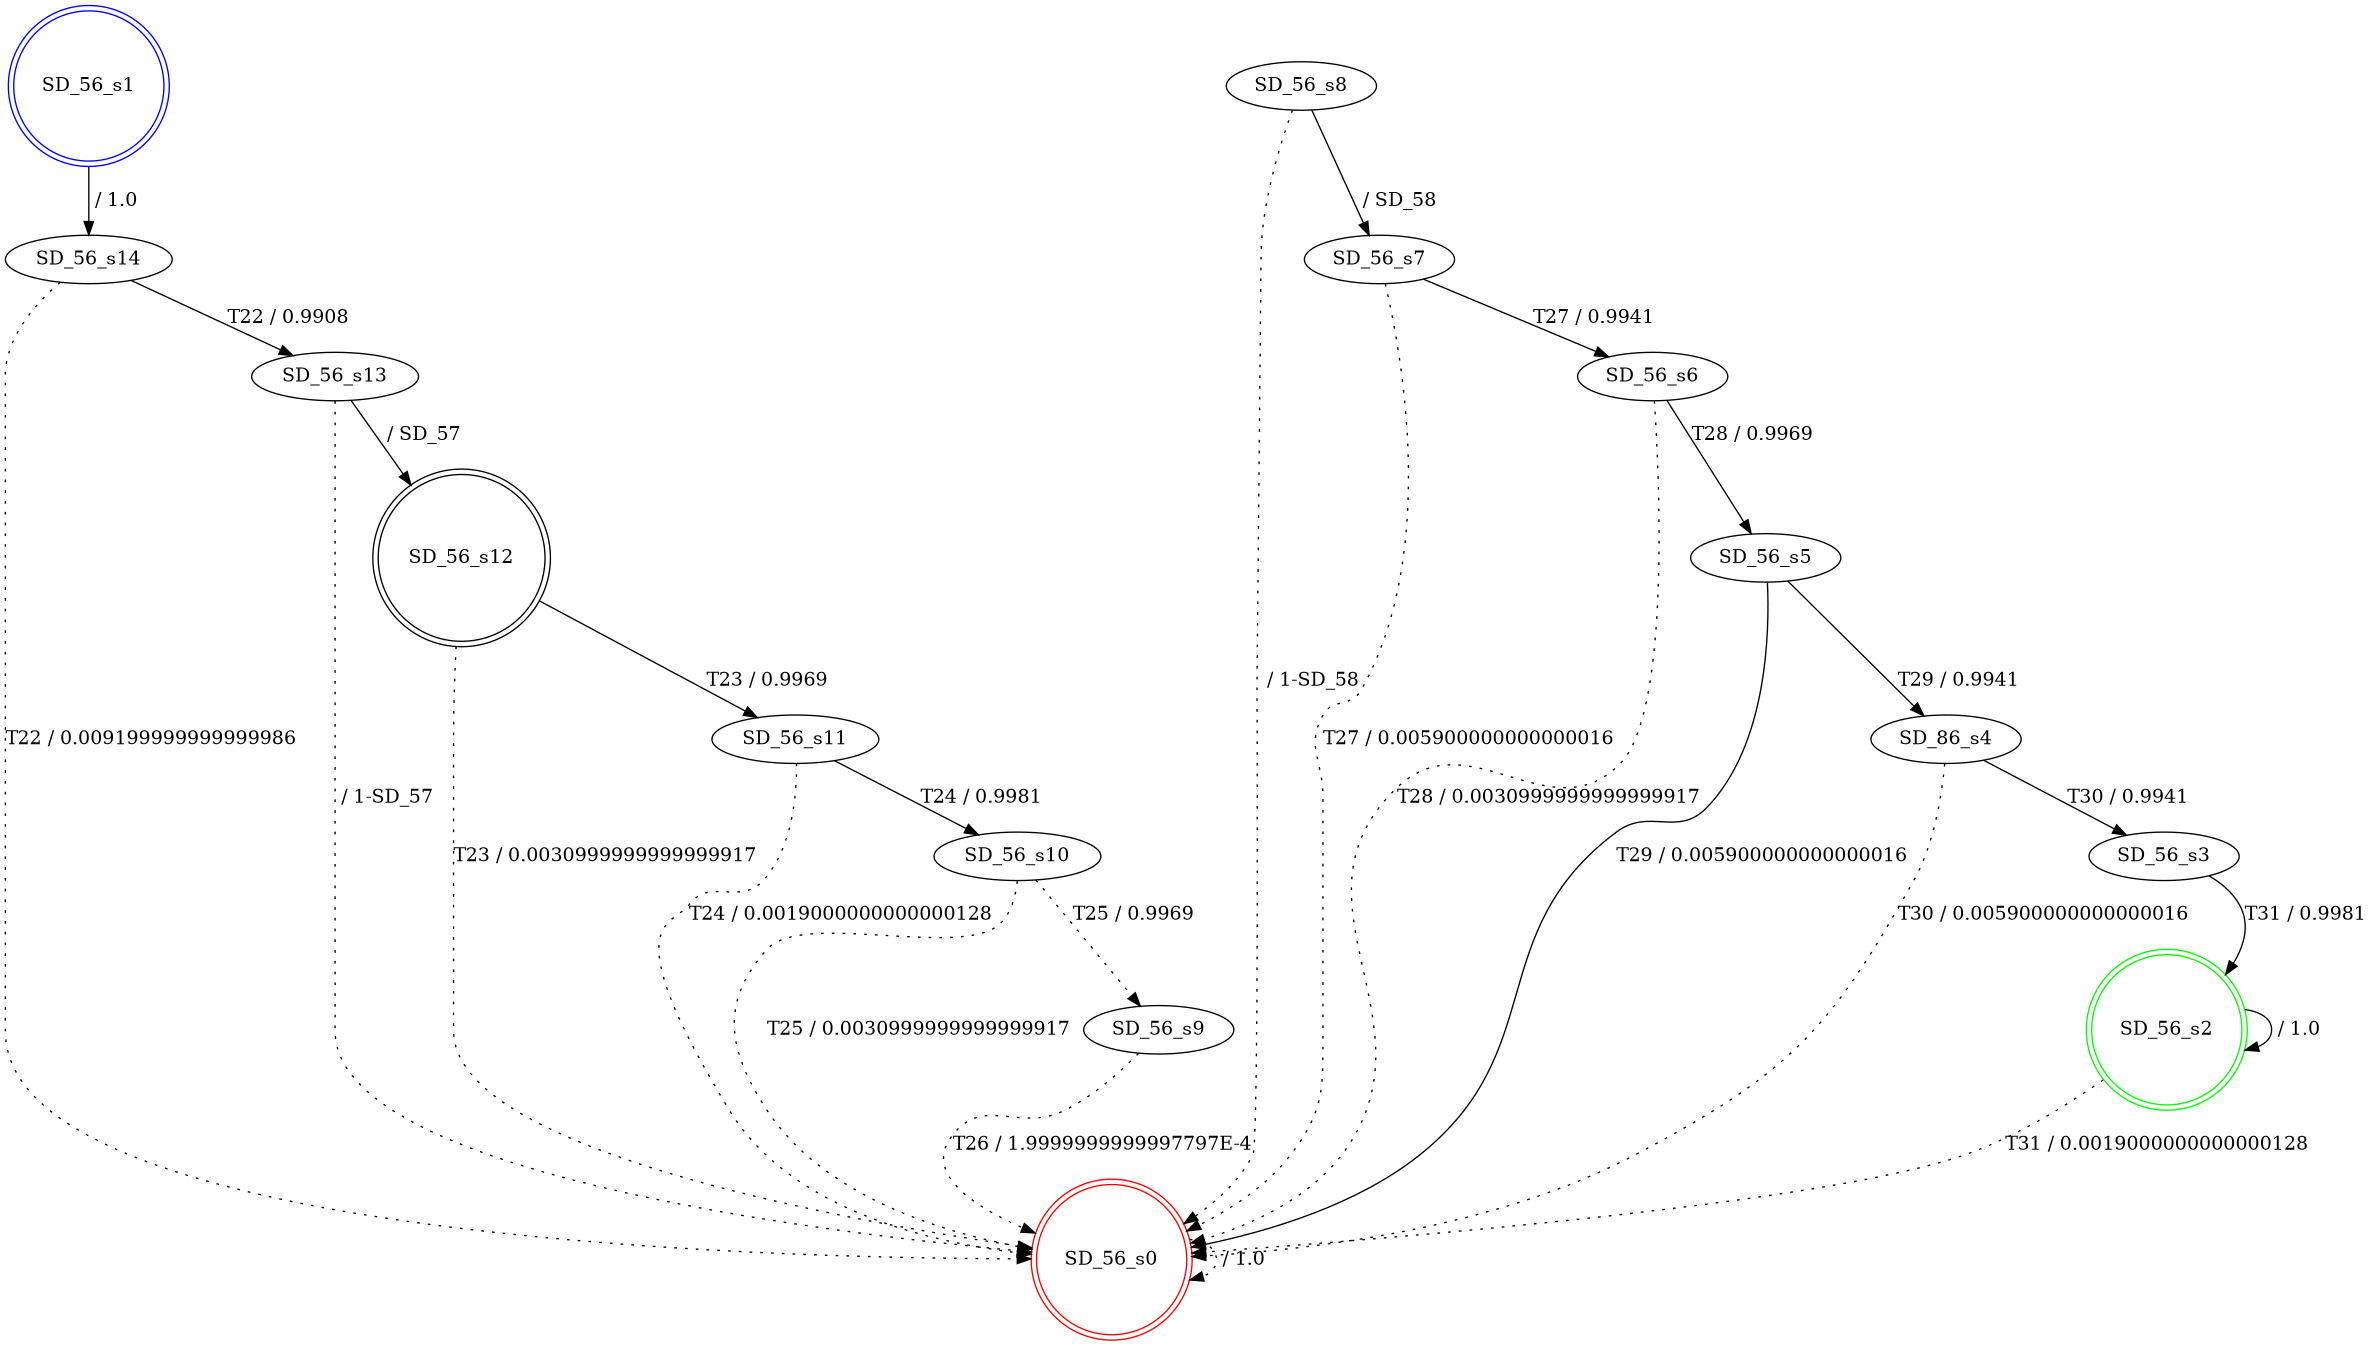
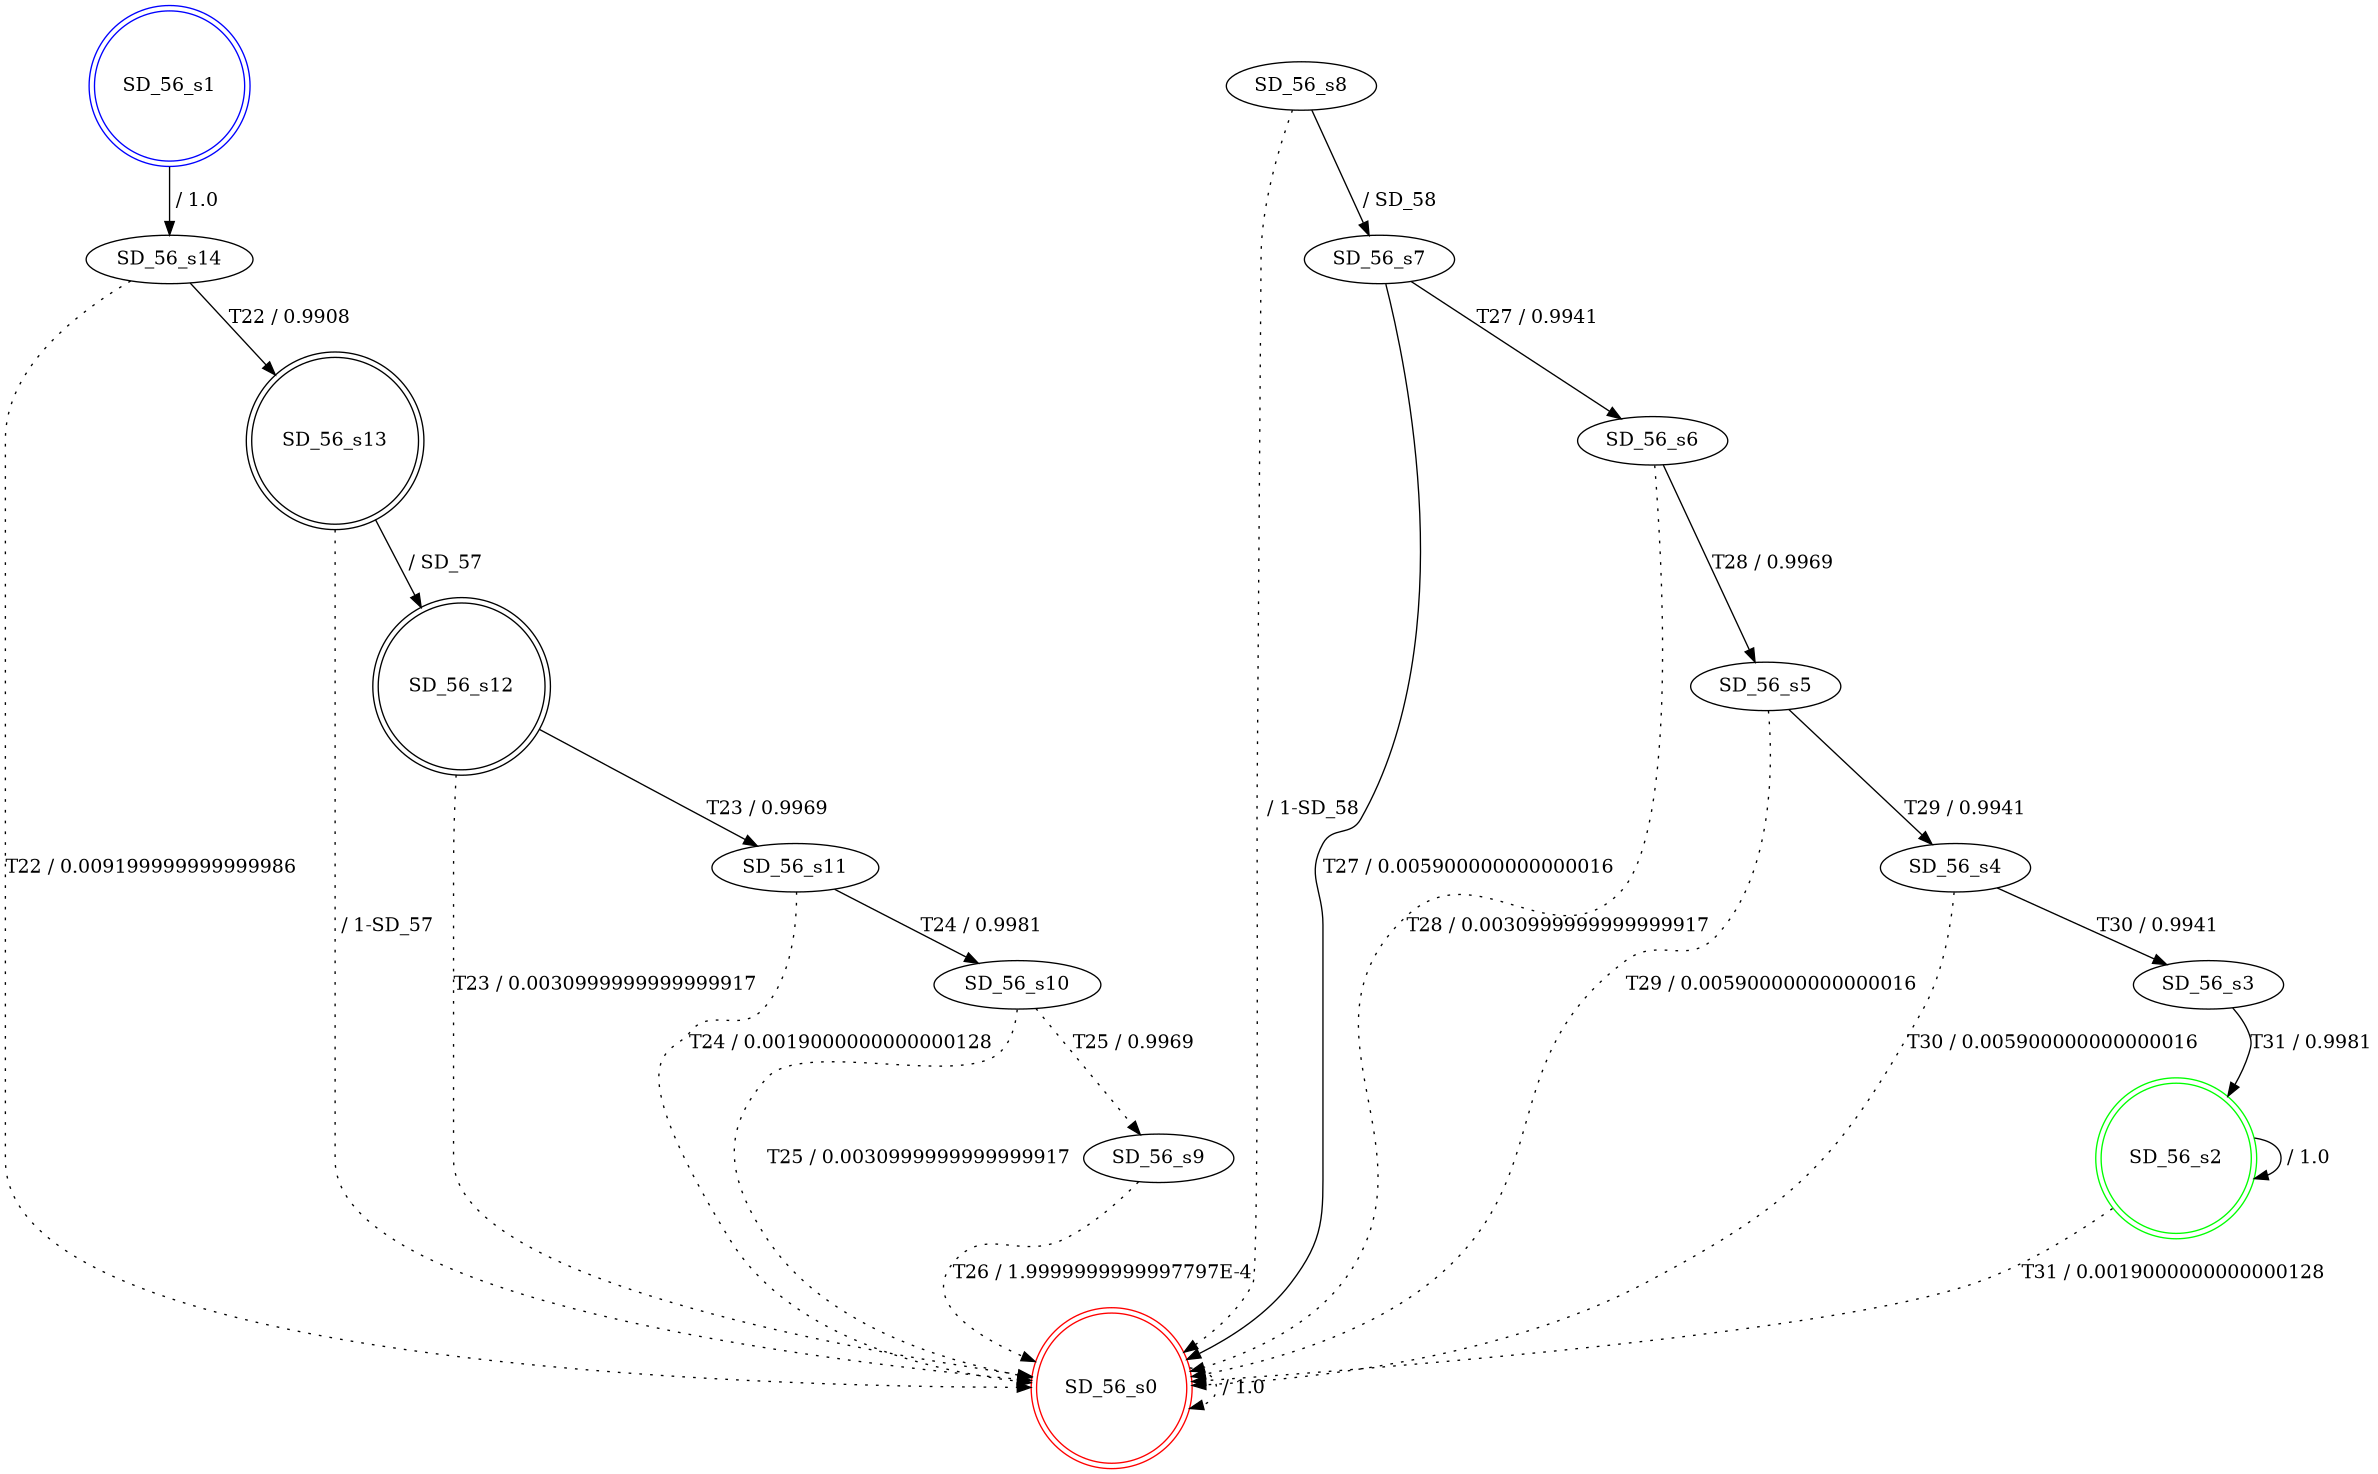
node "SD_56_s13": shape ellipse -> doublecircle
node "SD_86_s4": label "SD_86_s4" -> "SD_56_s4"
edge "SD_56_s7" -> "SD_56_s0": style dotted -> solid
edge "SD_56_s5" -> "SD_56_s0": style solid -> dotted
